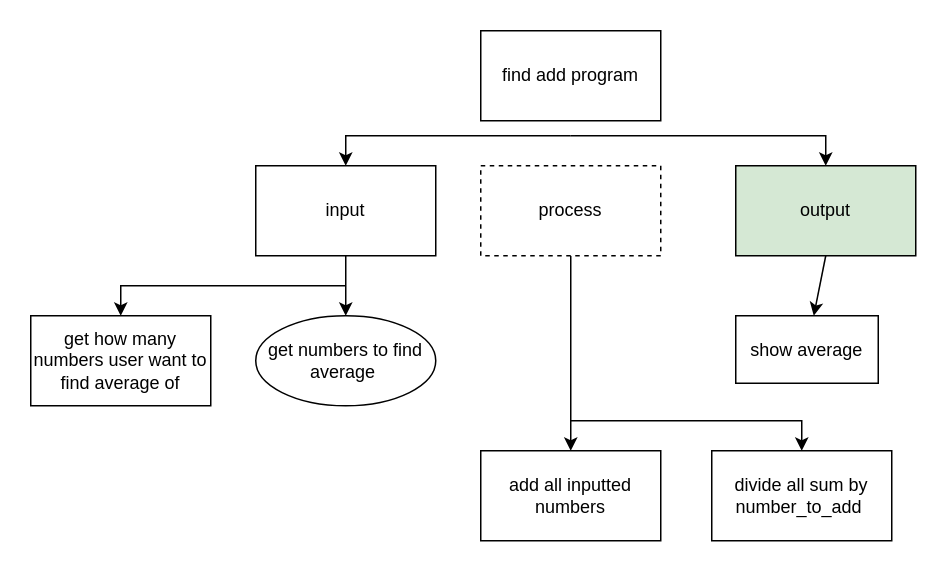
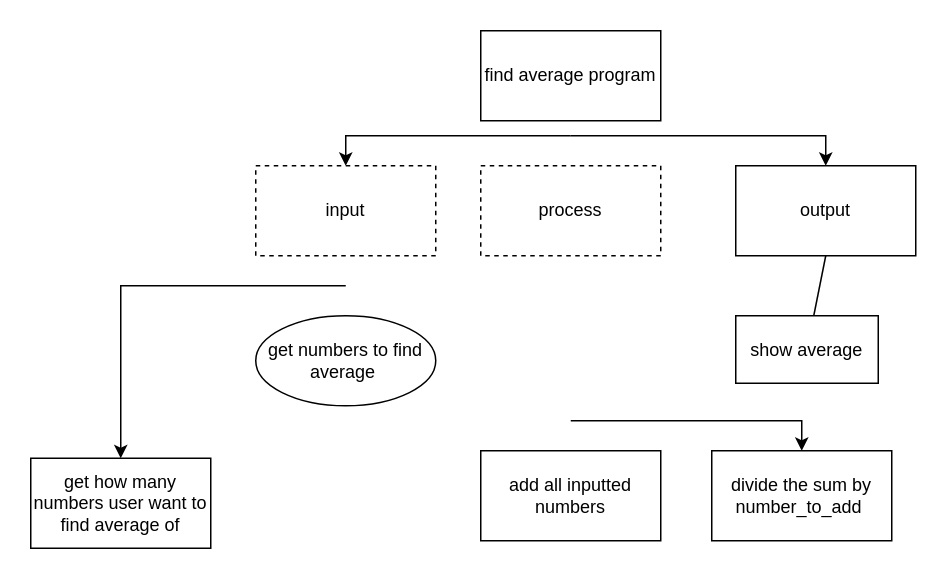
node "find add program": label "find add program" -> "find average program"
node "input": style solid -> dashed
node "output": fillcolor #d5e8d4 -> #ffffff
edge "input" -> "get numbers to find average": removed
edge "output" -> "show average": arrowhead classic -> none
edge "process" -> "add all inputted numbers": removed
node "get how many numbers user want to find average of": moved (121, 361) -> (121, 503)
node "divide all sum by number_to_add": label "divide all sum by number_to_add" -> "divide the sum by number_to_add"
